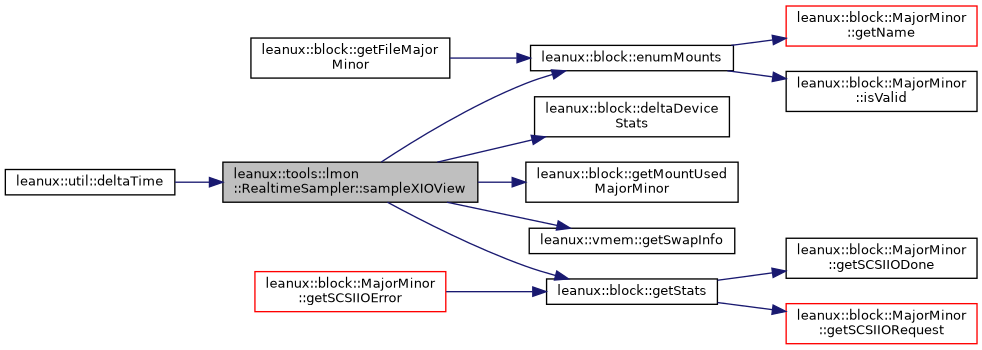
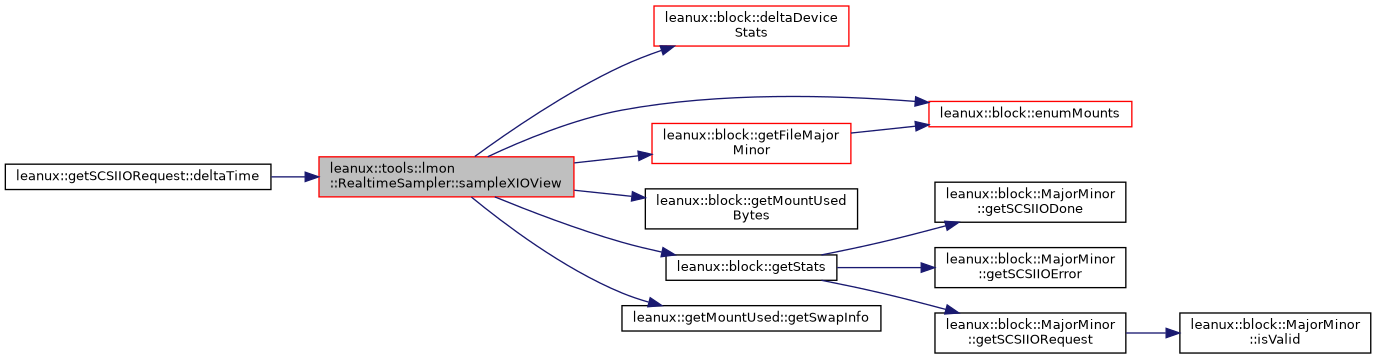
node "leanux::block::MajorMinor ::getName": removed
node "leanux::block::getFileMajor Minor": color black -> red
node "leanux::block::enumMounts": color black -> red
edge "leanux::block::enumMounts" -> "leanux::block::MajorMinor ::isValid": now "leanux::block::MajorMinor ::getSCSIIORequest" -> "leanux::block::MajorMinor ::isValid"
node "leanux::block::deltaDevice Stats": color black -> red
edge "leanux::tools::lmon ::RealtimeSampler::sampleXIOView" -> "leanux::block::getFileMajor Minor": added
node "leanux::util::deltaTime": label "leanux::util::deltaTime" -> "leanux::getSCSIIORequest::deltaTime"
node "leanux::tools::lmon ::RealtimeSampler::sampleXIOView": color black -> red
node "leanux::block::getMountUsed MajorMinor": label "leanux::block::getMountUsed MajorMinor" -> "leanux::block::getMountUsed Bytes"
node "leanux::vmem::getSwapInfo": label "leanux::vmem::getSwapInfo" -> "leanux::getMountUsed::getSwapInfo"
node "leanux::block::MajorMinor ::getSCSIIOError": color red -> black
edge "leanux::block::MajorMinor ::getSCSIIOError" -> "leanux::block::getStats": reversed
node "leanux::block::MajorMinor ::getSCSIIORequest": color red -> black
